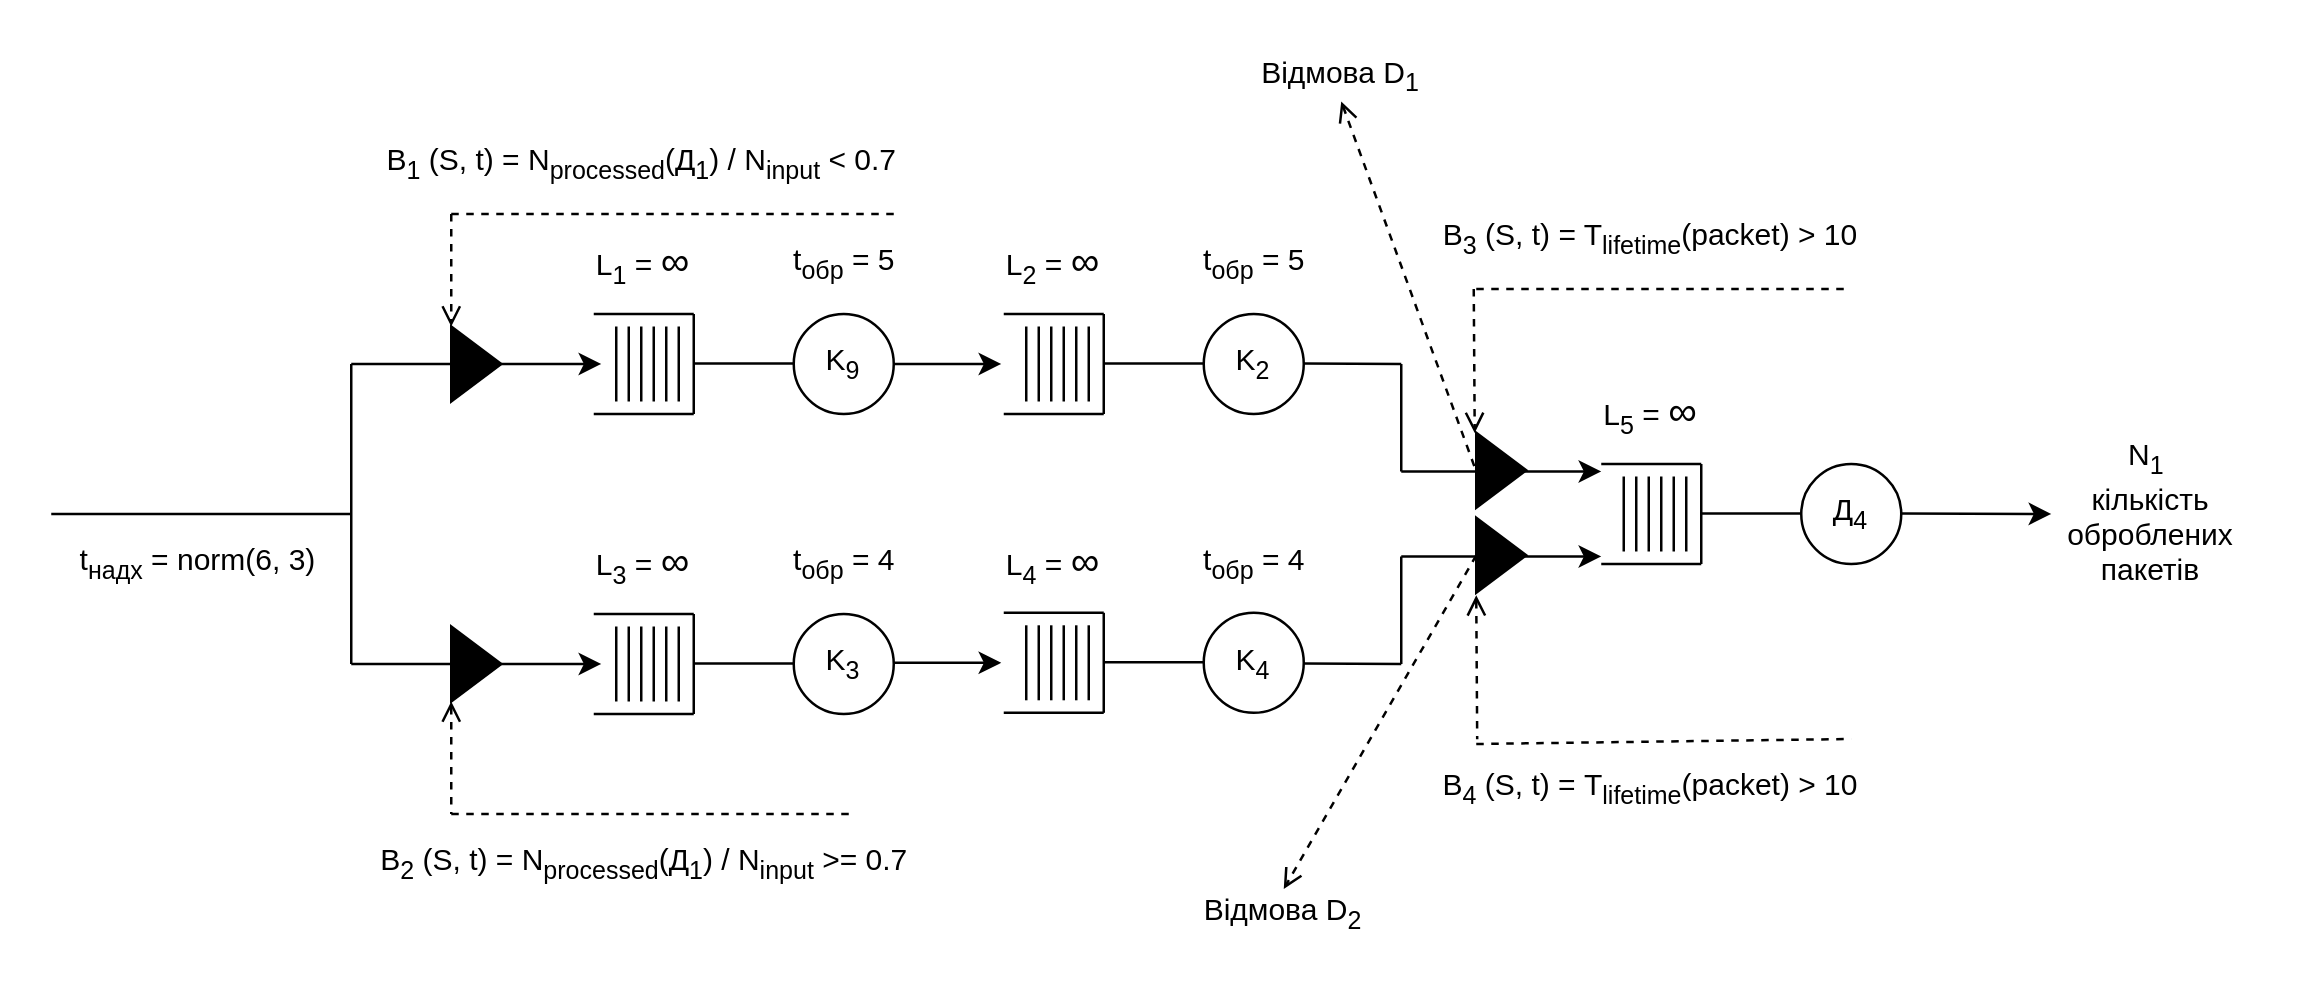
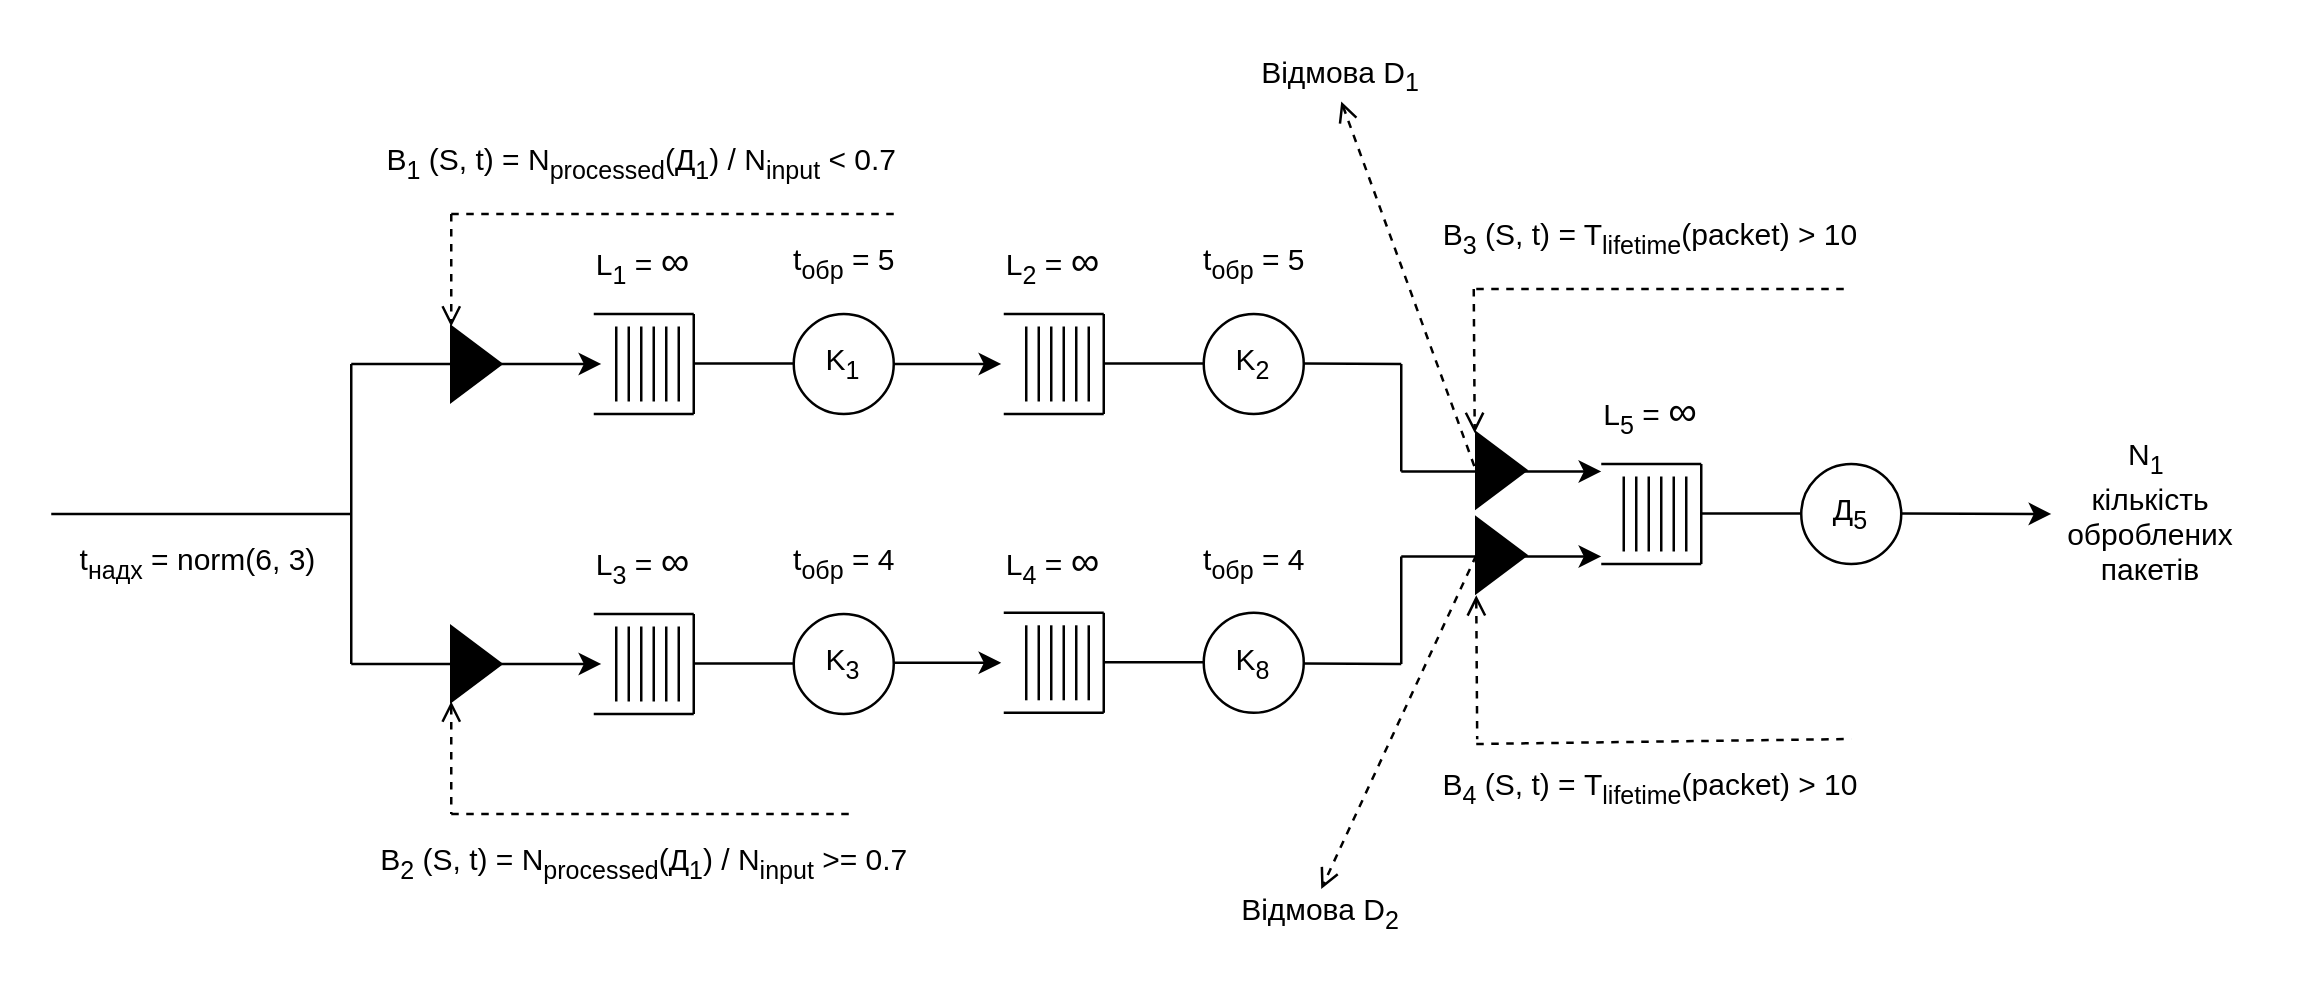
node "K9": label "K9" -> "K1"
node "Д4": label "Д4" -> "Д5"
node "K4": label "K4" -> "K8"
node "Відмова D2": moved (1284, 914) -> (1321, 914)
